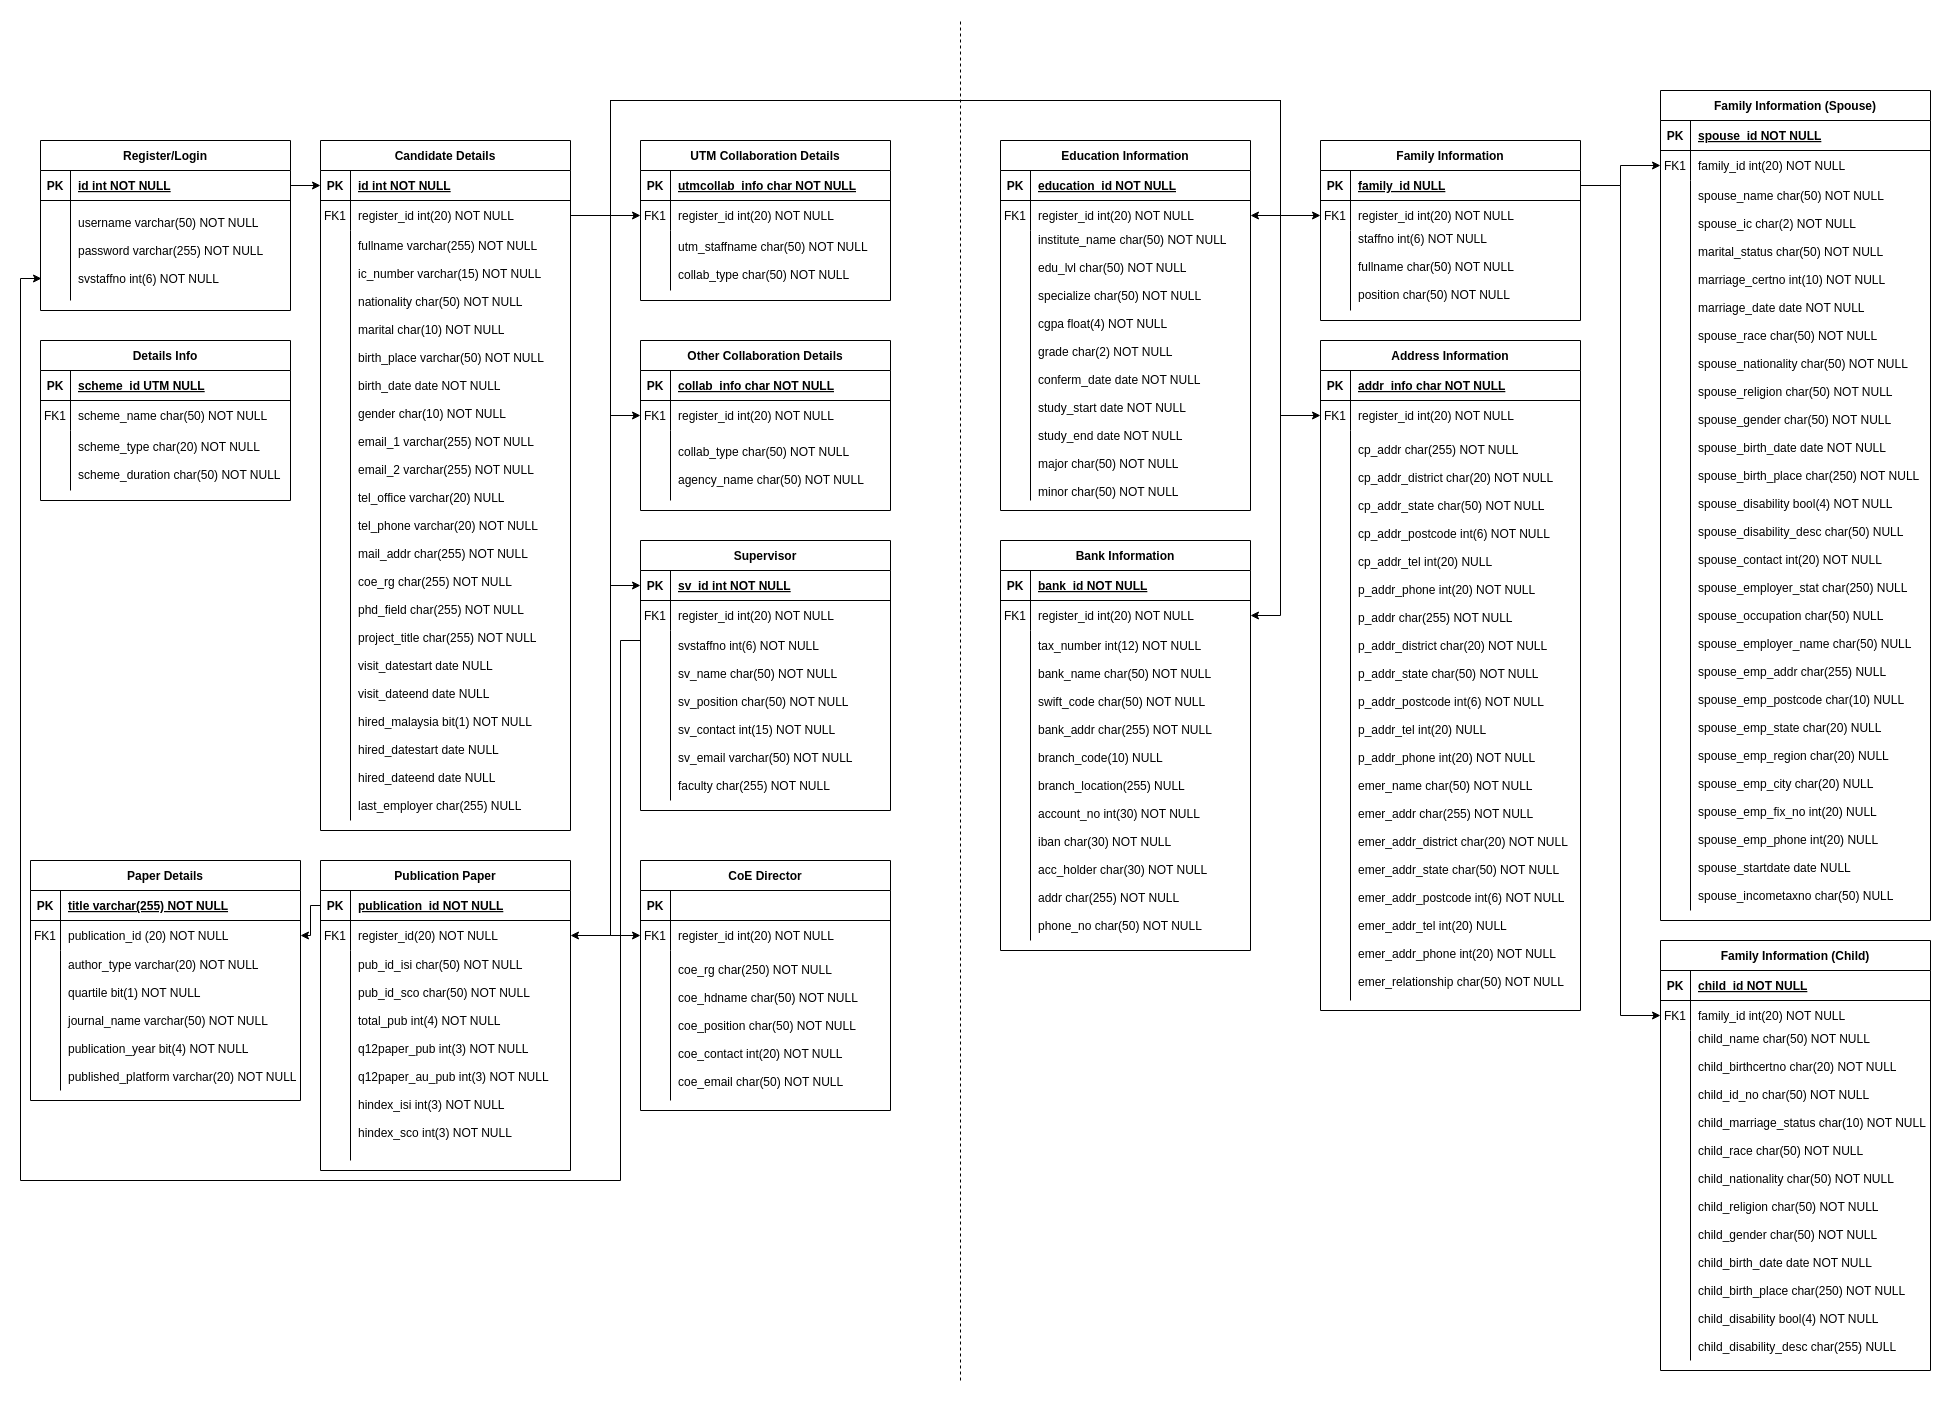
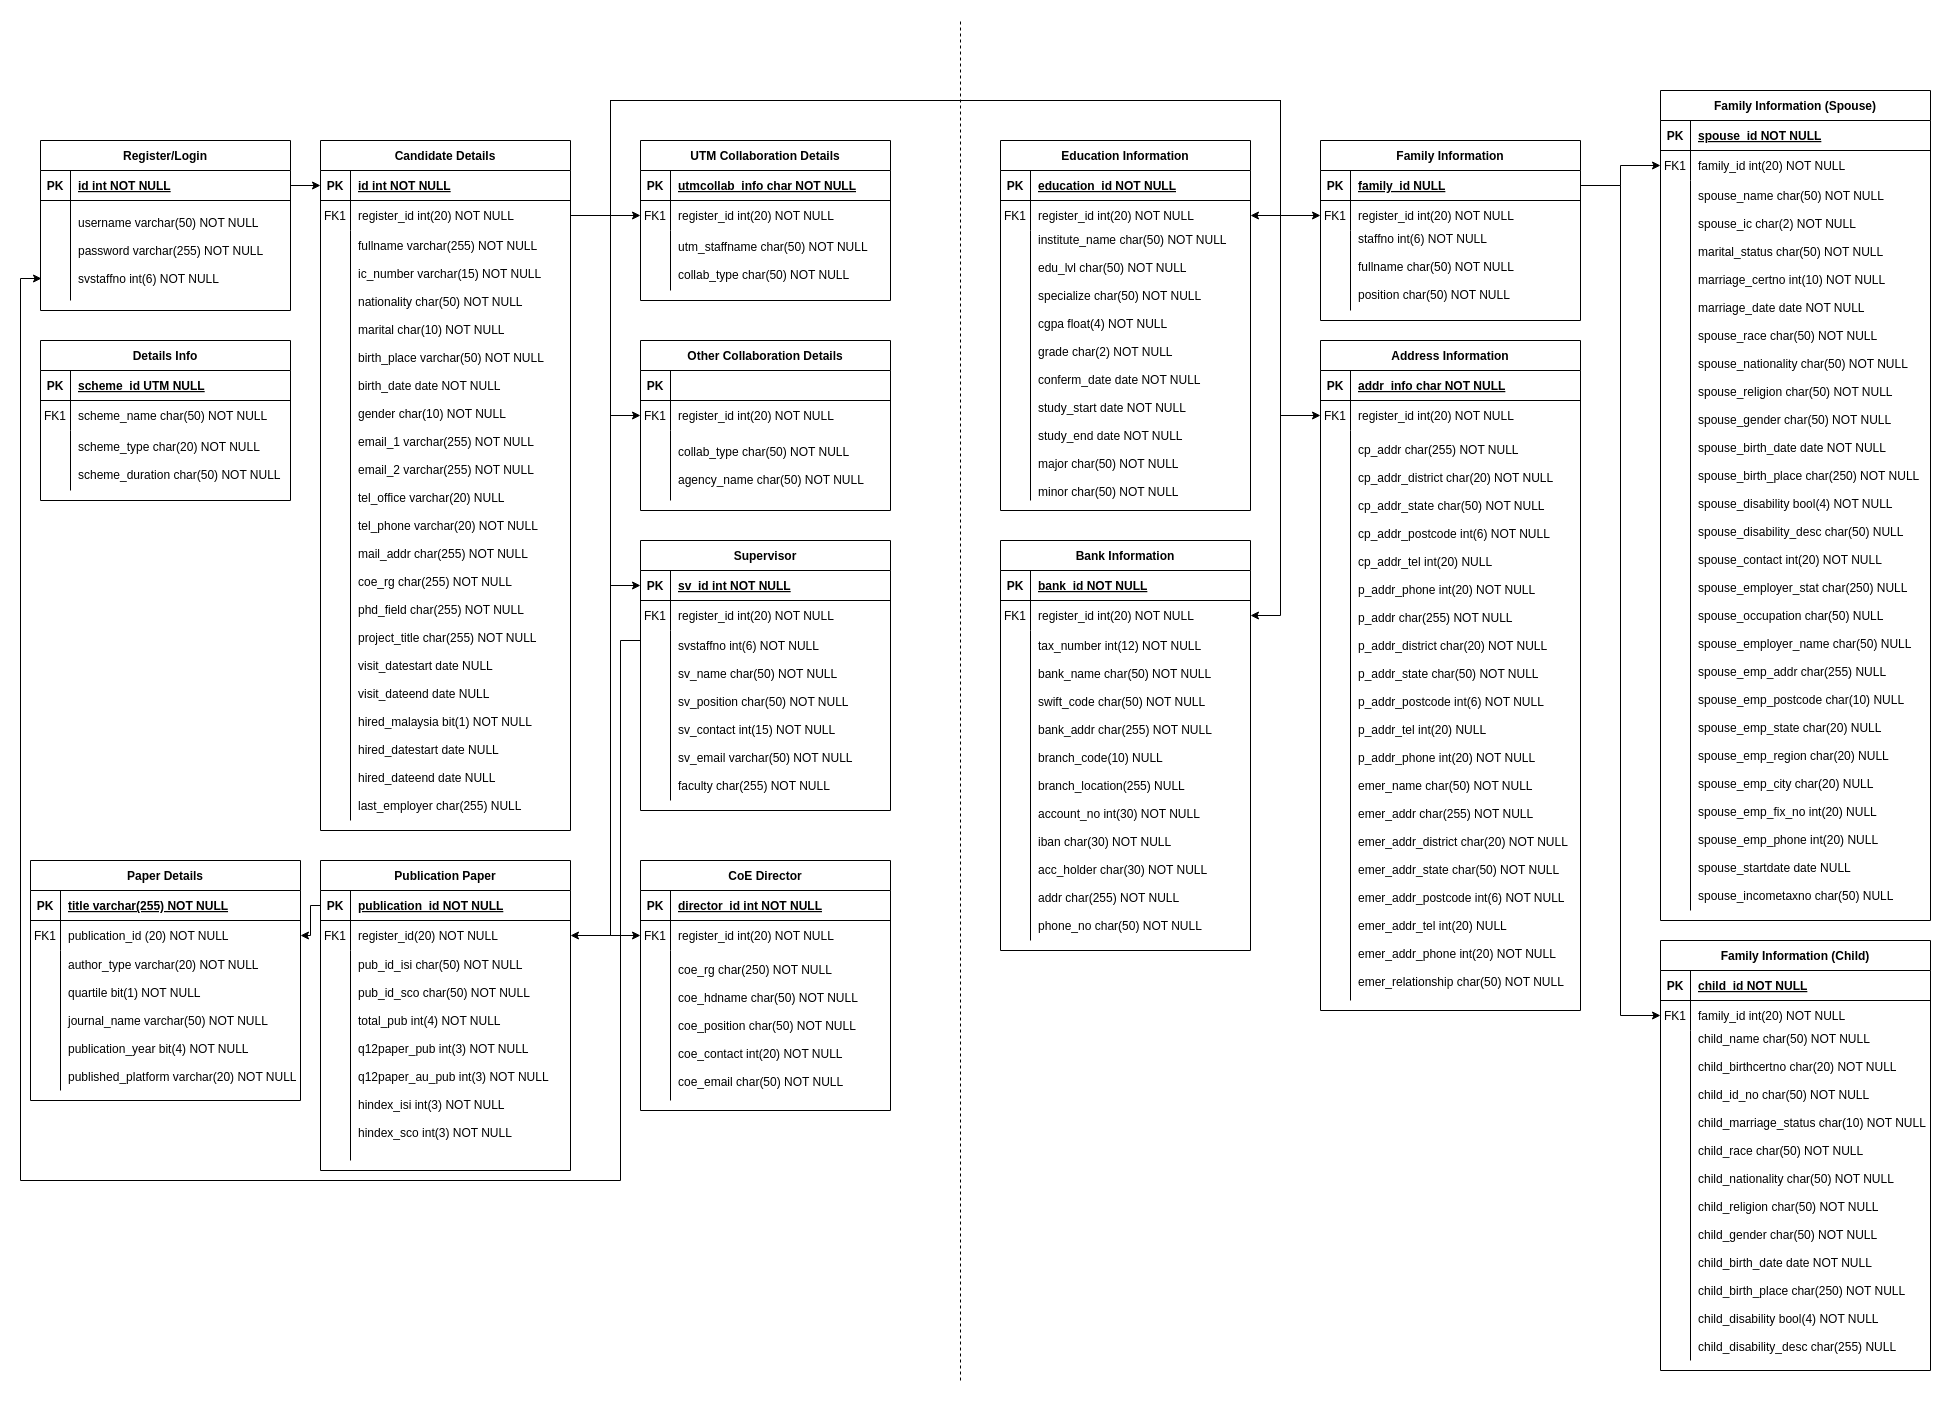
node "collab_info char NOT NULL": removed
node "director_id int NOT NULL": added
